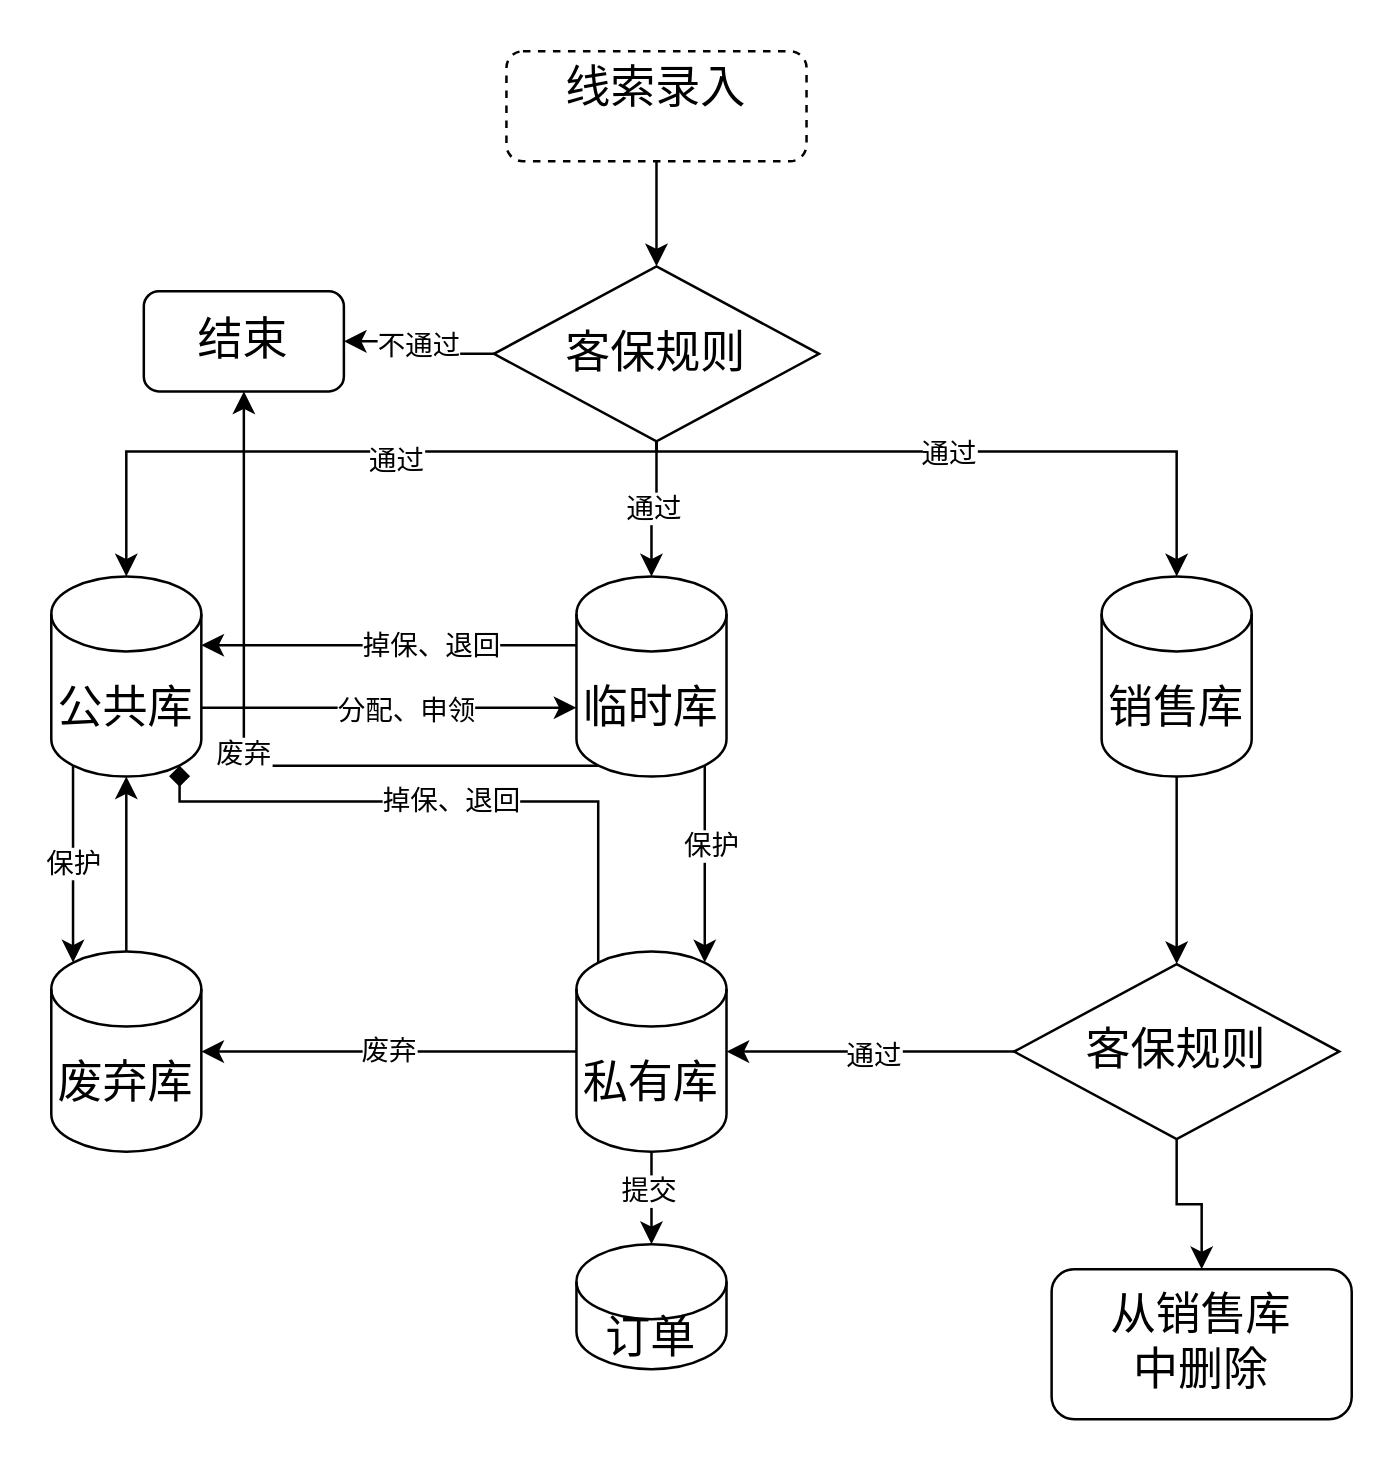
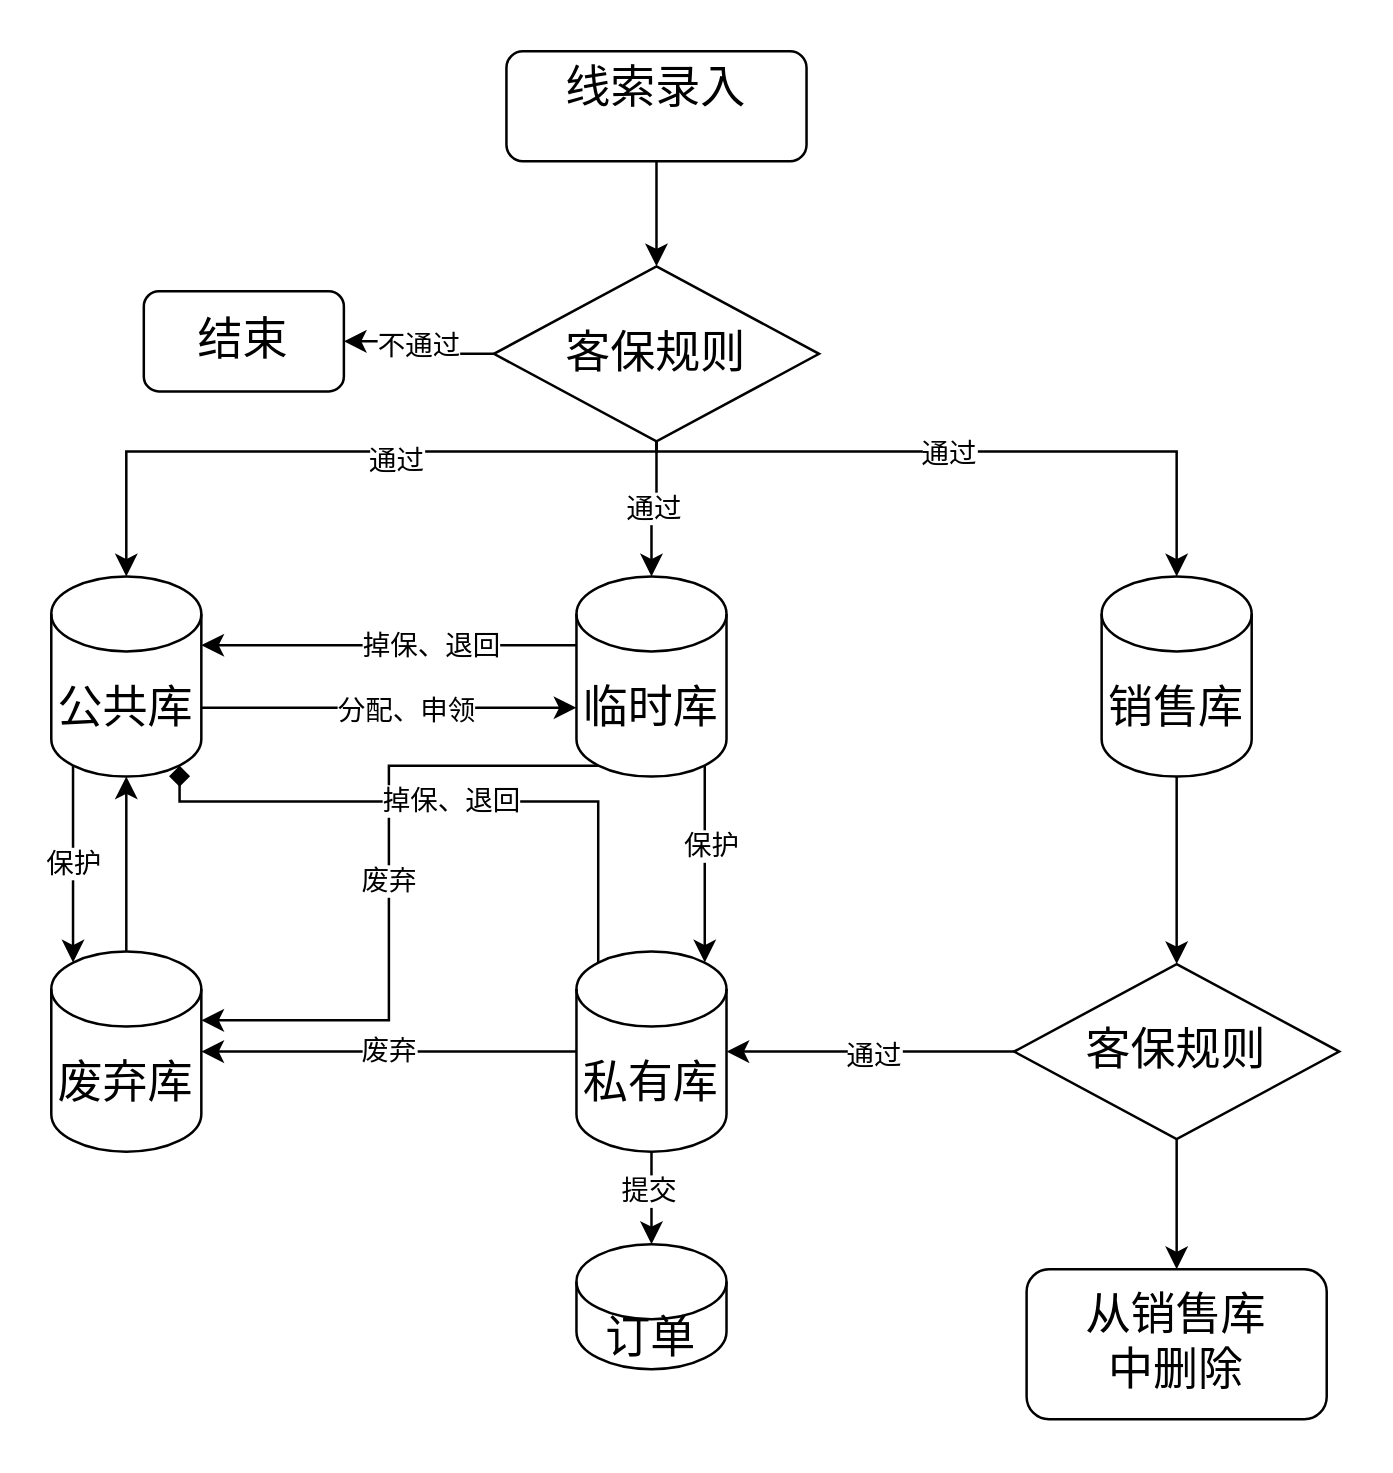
node "线索录入": style dashed -> solid
edge "临时库" -> "结束": now "临时库" -> "废弃库"
node "从销售库 中删除": moved (1201, 1344) -> (1176, 1344)
